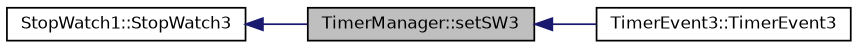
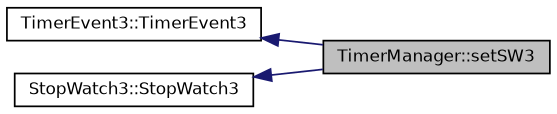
node "StopWatch1::StopWatch3": label "StopWatch1::StopWatch3" -> "StopWatch3::StopWatch3"
edge "TimerEvent3::TimerEvent3" -> "TimerManager::setSW3": reversed
